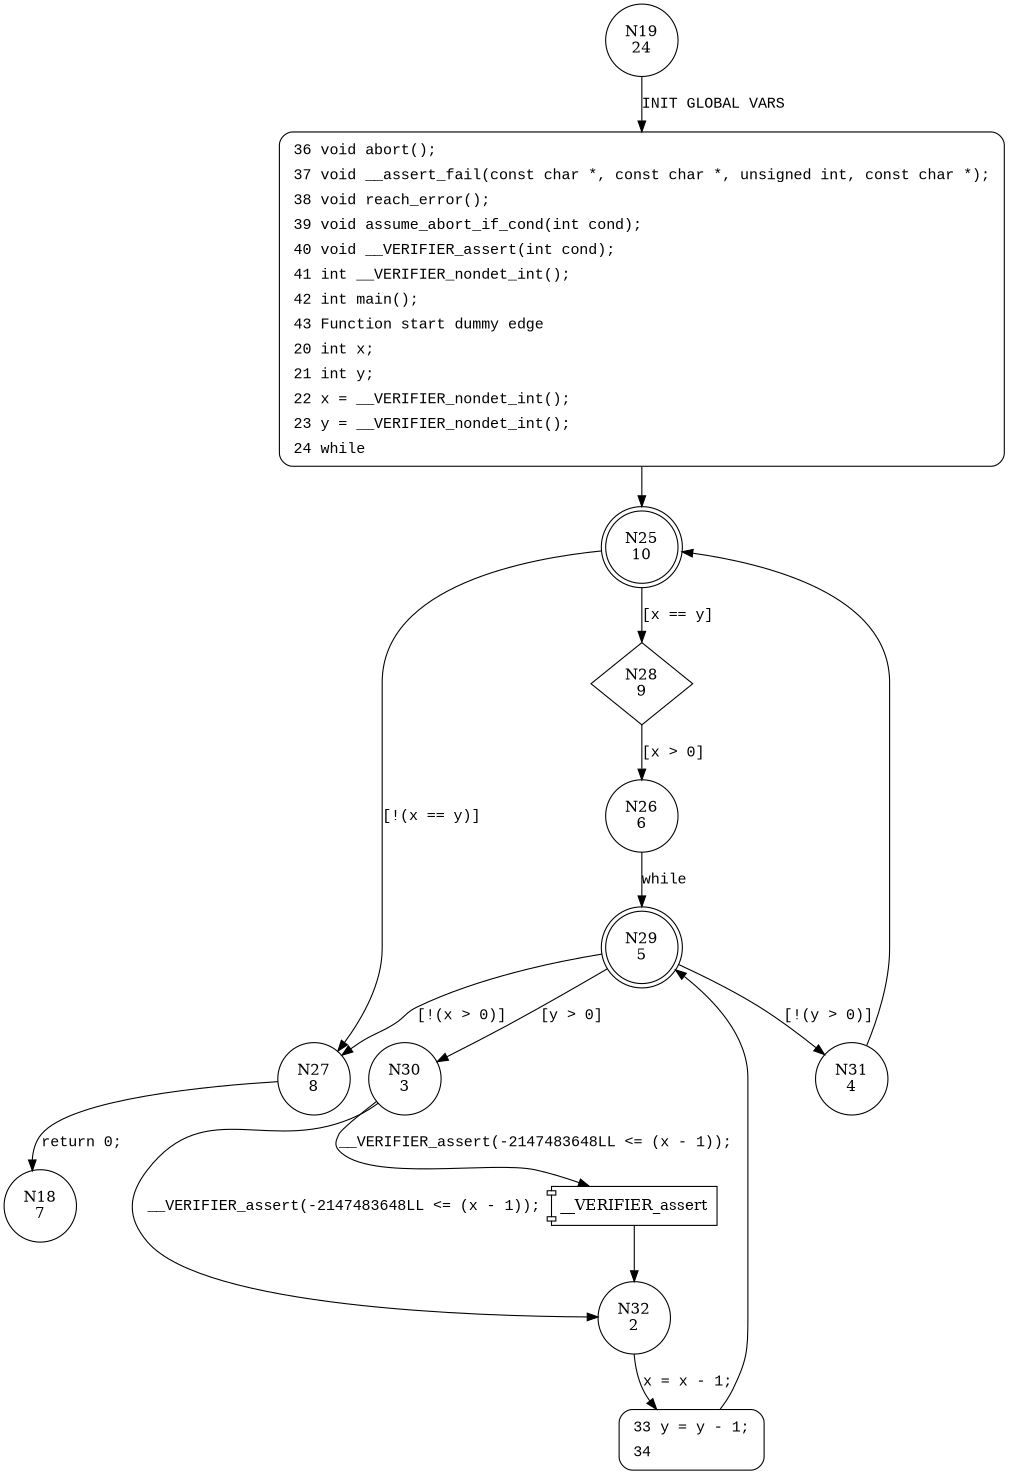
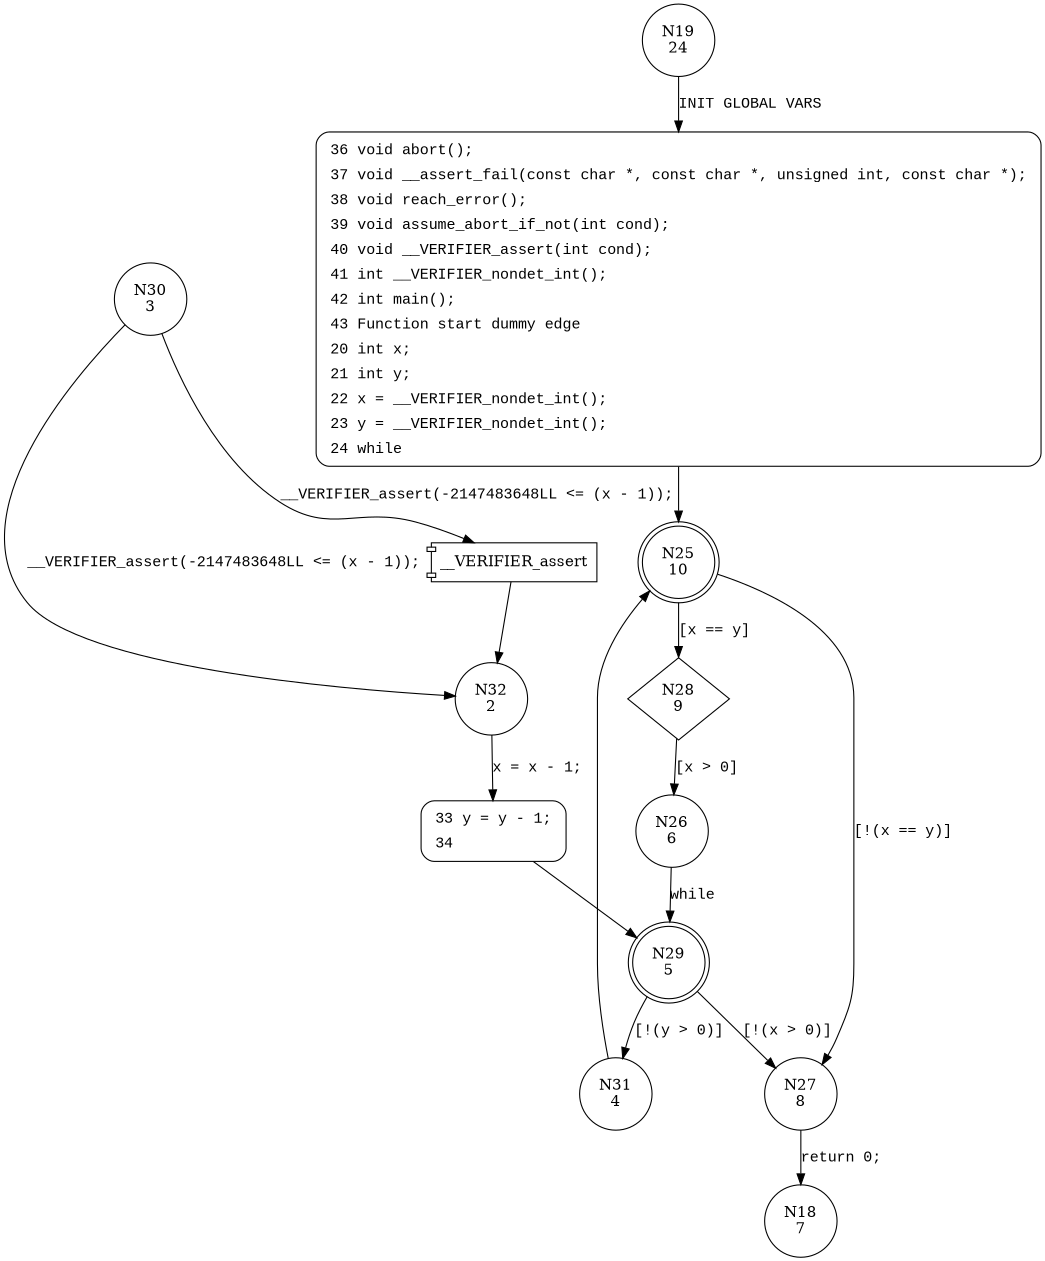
node "36": text "void assume_abort_if_cond(int cond);" -> "void assume_abort_if_not(int cond);"
edge "N29 5" -> "N30 3": removed, label "[y > 0]"
